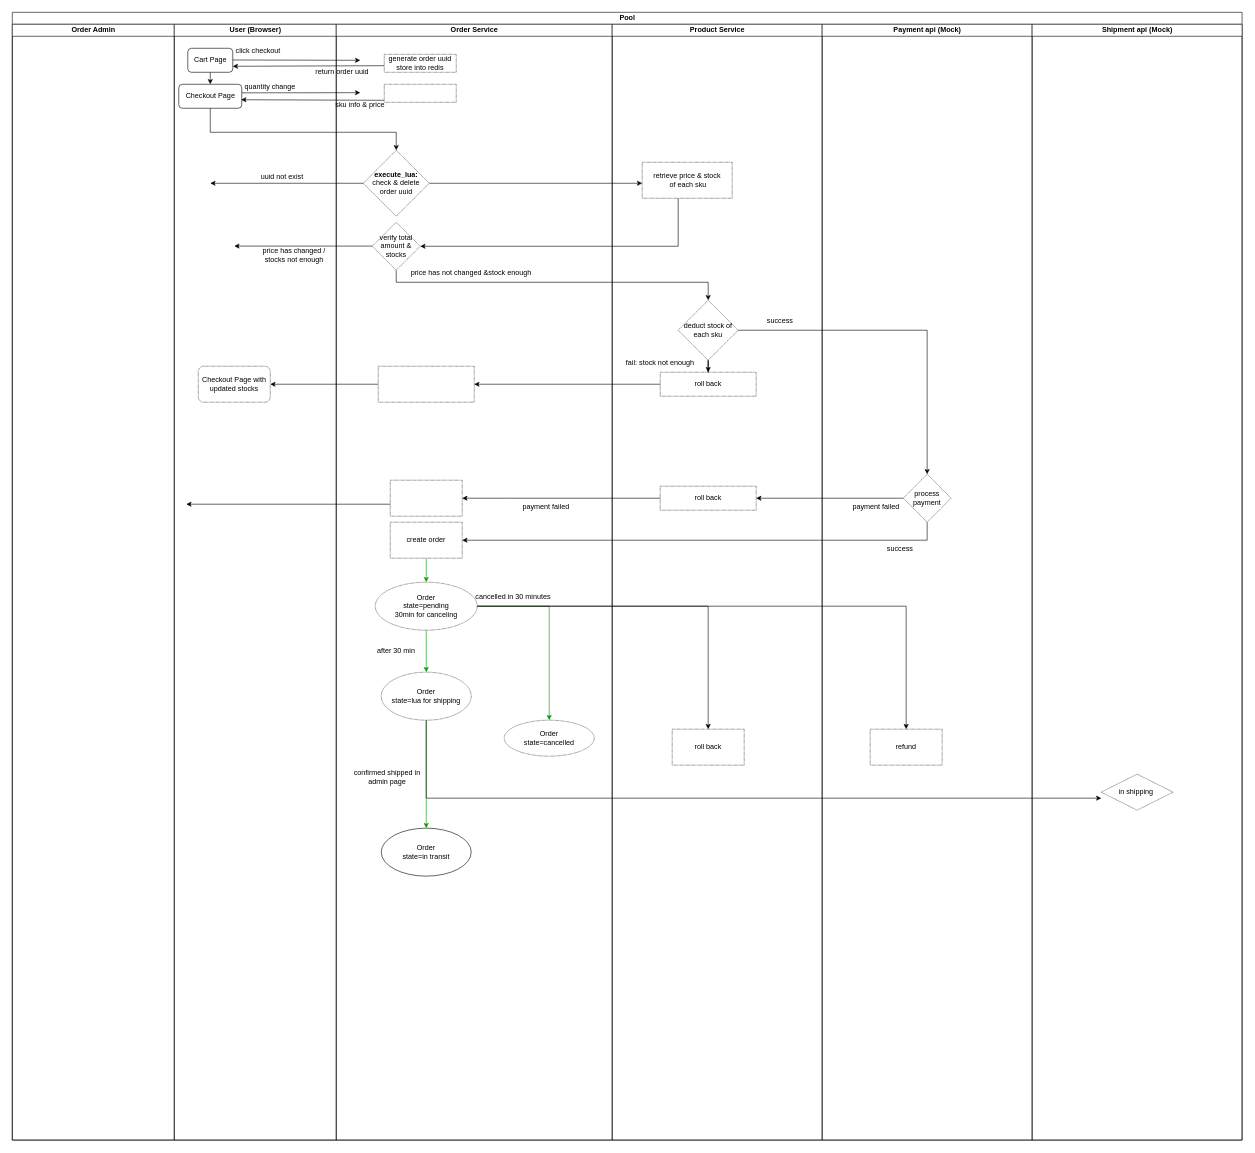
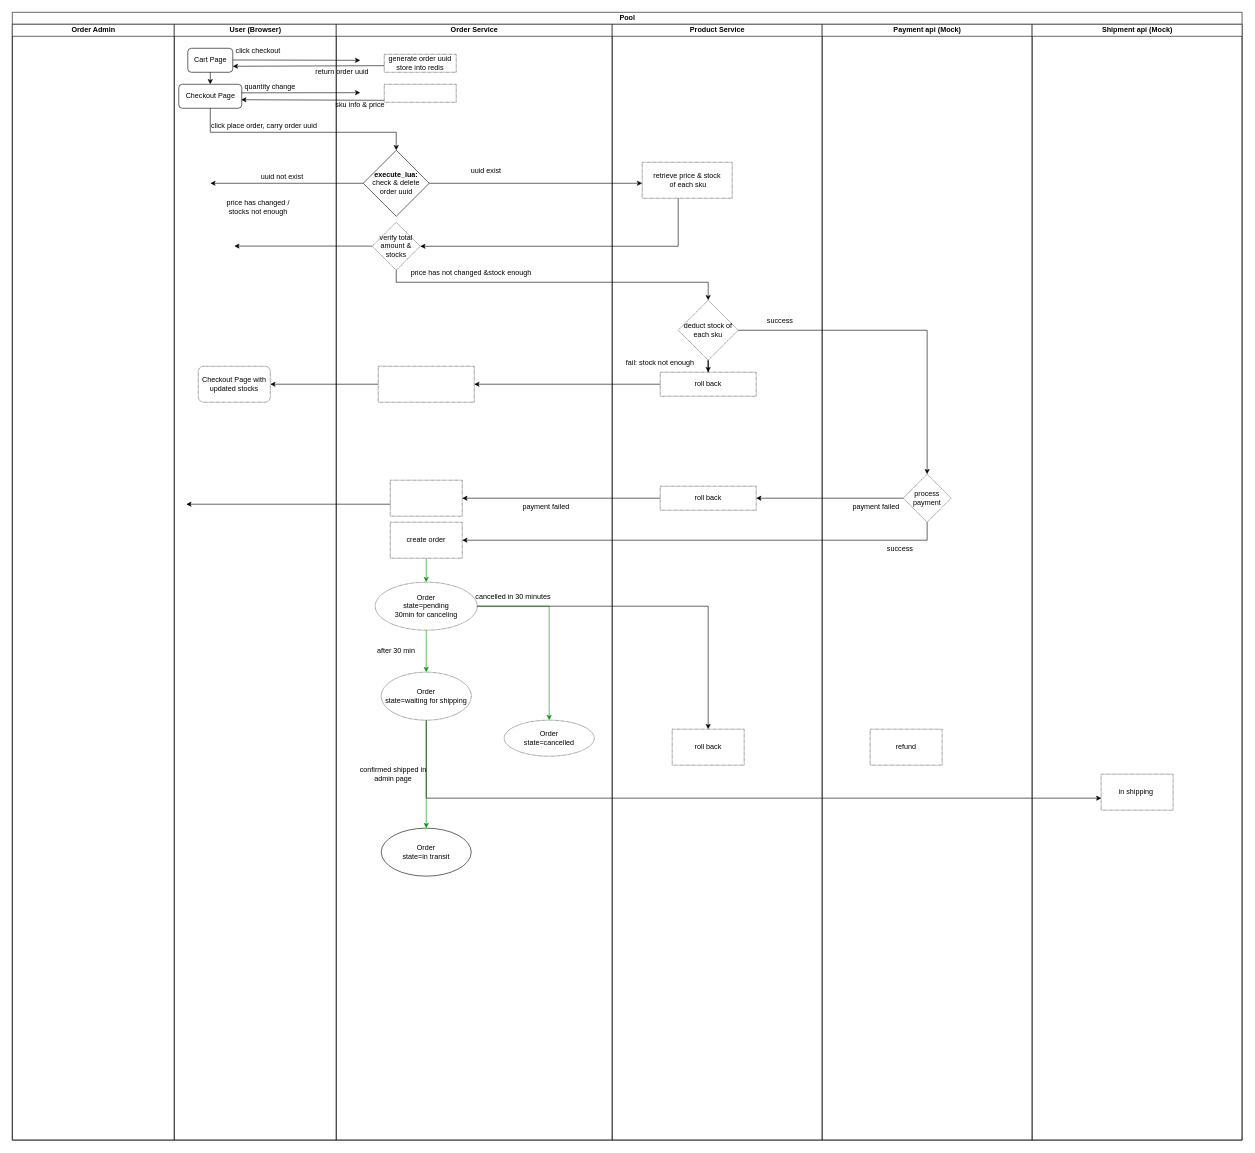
node "click place order, carry order uuid": added
node "uuid exist": added
node "execute_lua: check & delete order uuid": style dashed -> solid
node "price has changed / stocks not enough": moved (294, 255) -> (258, 207)
edge "Orderstate=pending30min for canceling" -> "refund": removed
node "Order state=lua for shipping": label "Order state=lua for shipping" -> "Order state=waiting for shipping"
node "confirmed shipped in admin page": moved (387, 777) -> (393, 774)
node "in shipping": shape diamond -> rectangle
